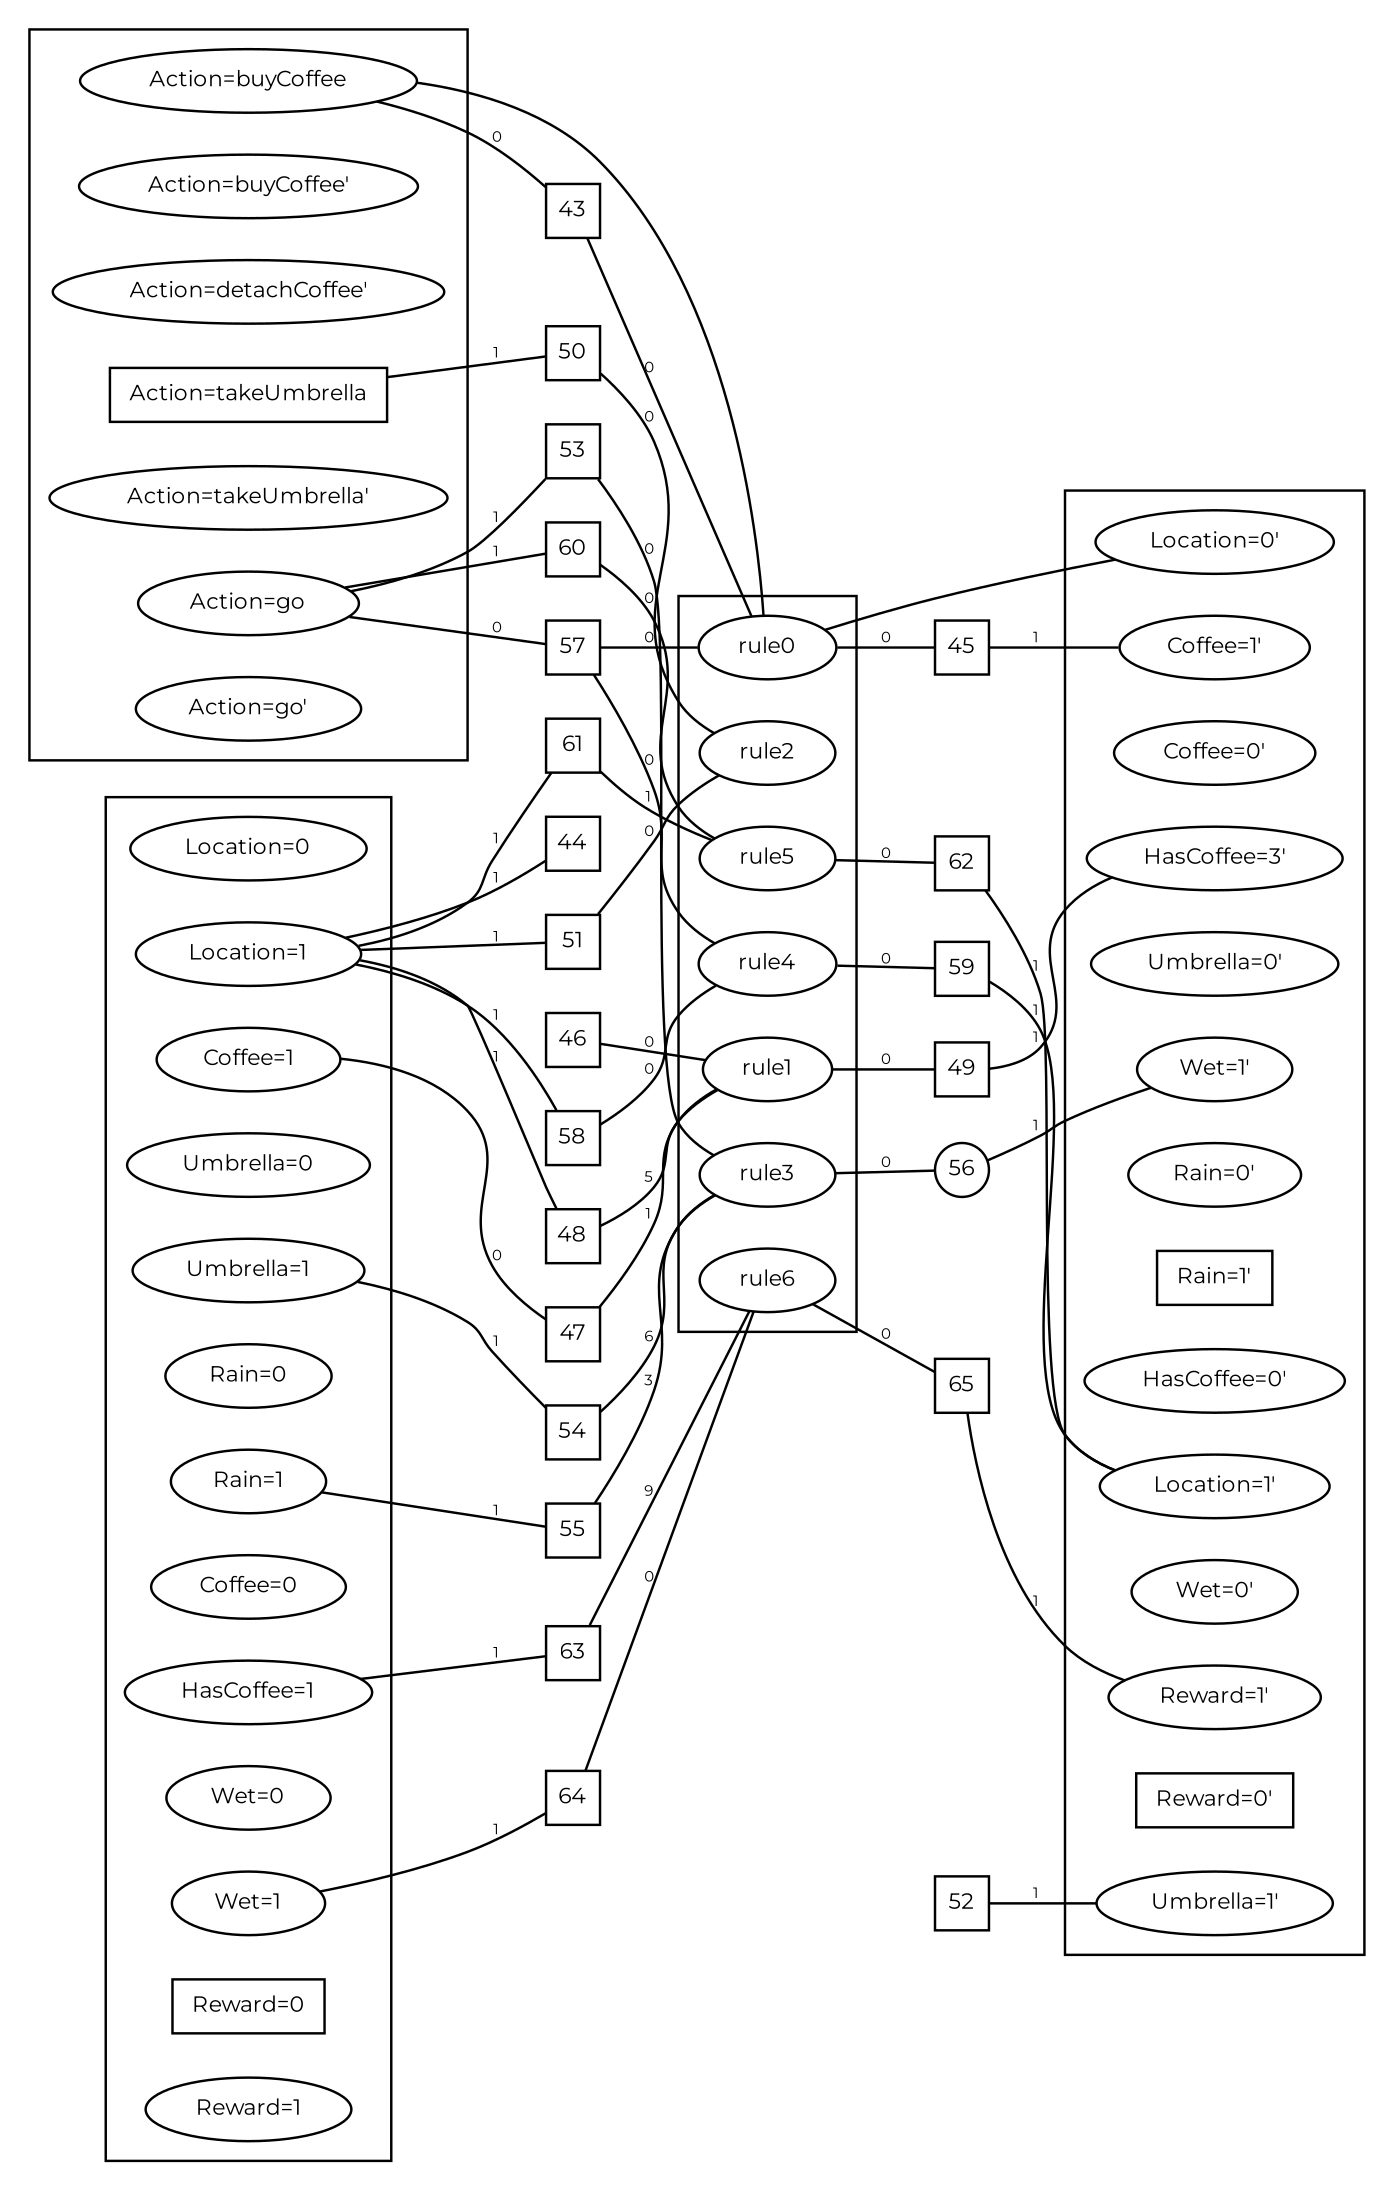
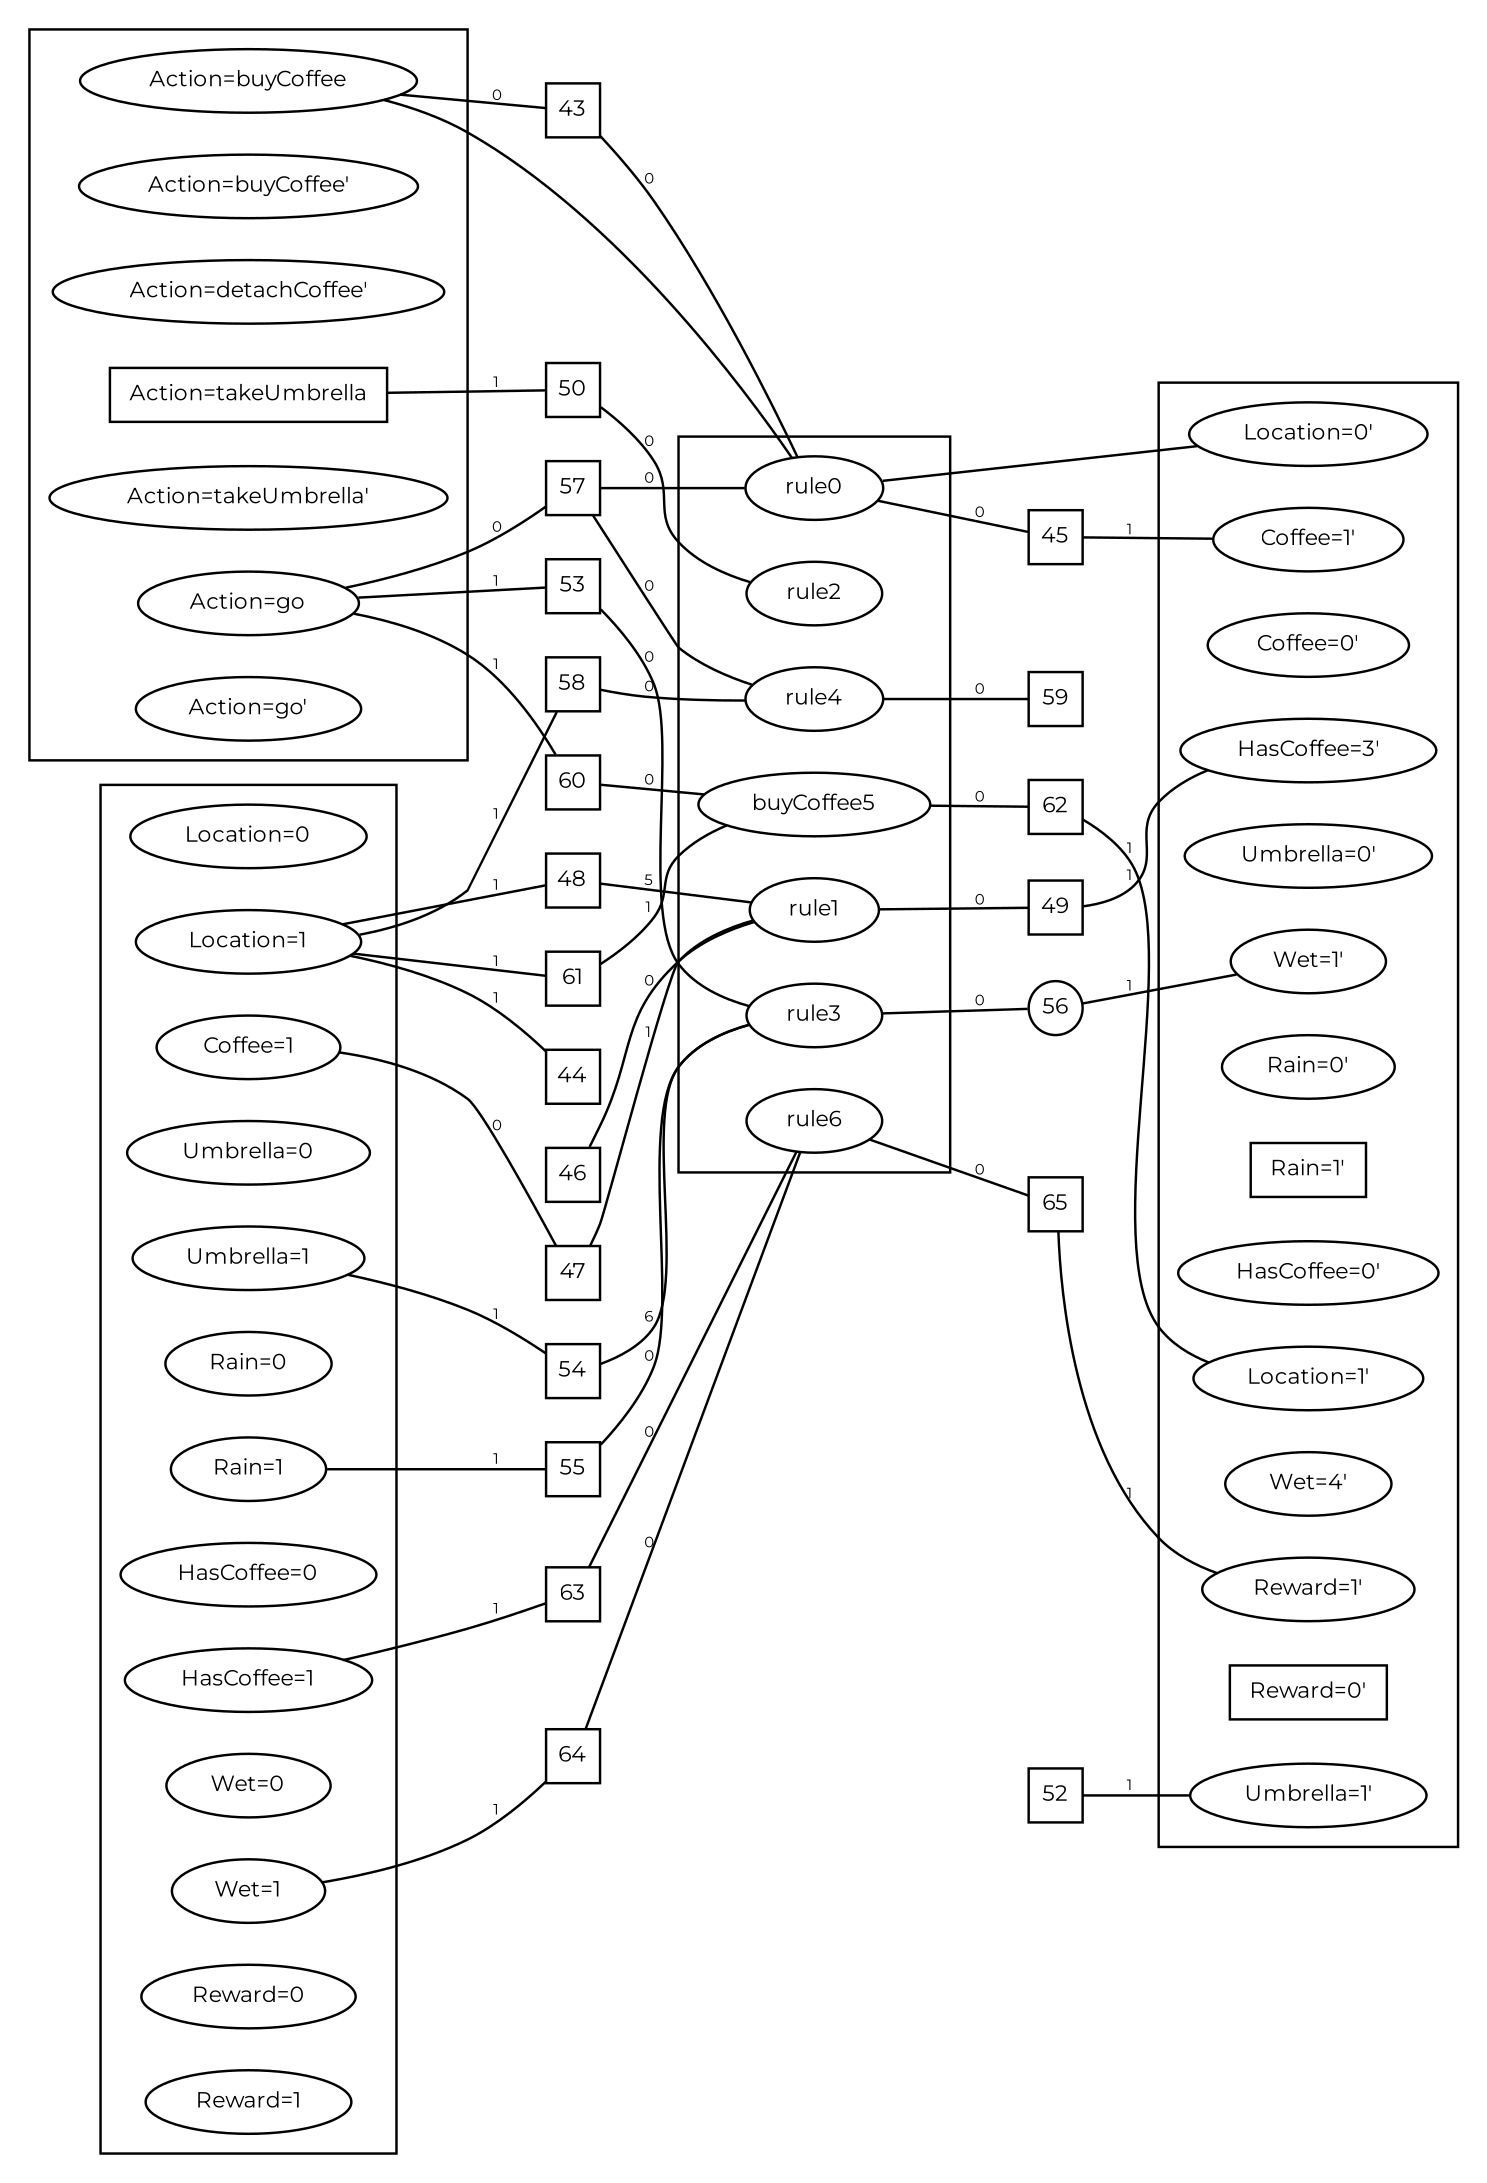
node "rule5": label "rule5" -> "buyCoffee5"
node "51": removed
edge "59" -- "Location=1'": removed, label "1"
edge "rule3" -- "55": label "3" -> "0"
edge "rule6" -- "63": label "9" -> "0"
node "Coffee=0": label "Coffee=0" -> "HasCoffee=0"
node "Wet=0'": label "Wet=0'" -> "Wet=4'"
node "Reward=0": shape box -> ellipse
